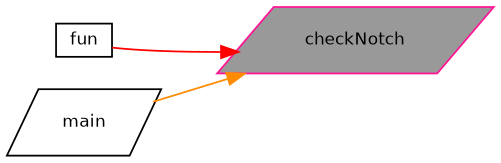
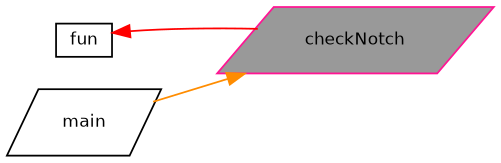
edge "fun" -> "checkNotch": reversed
